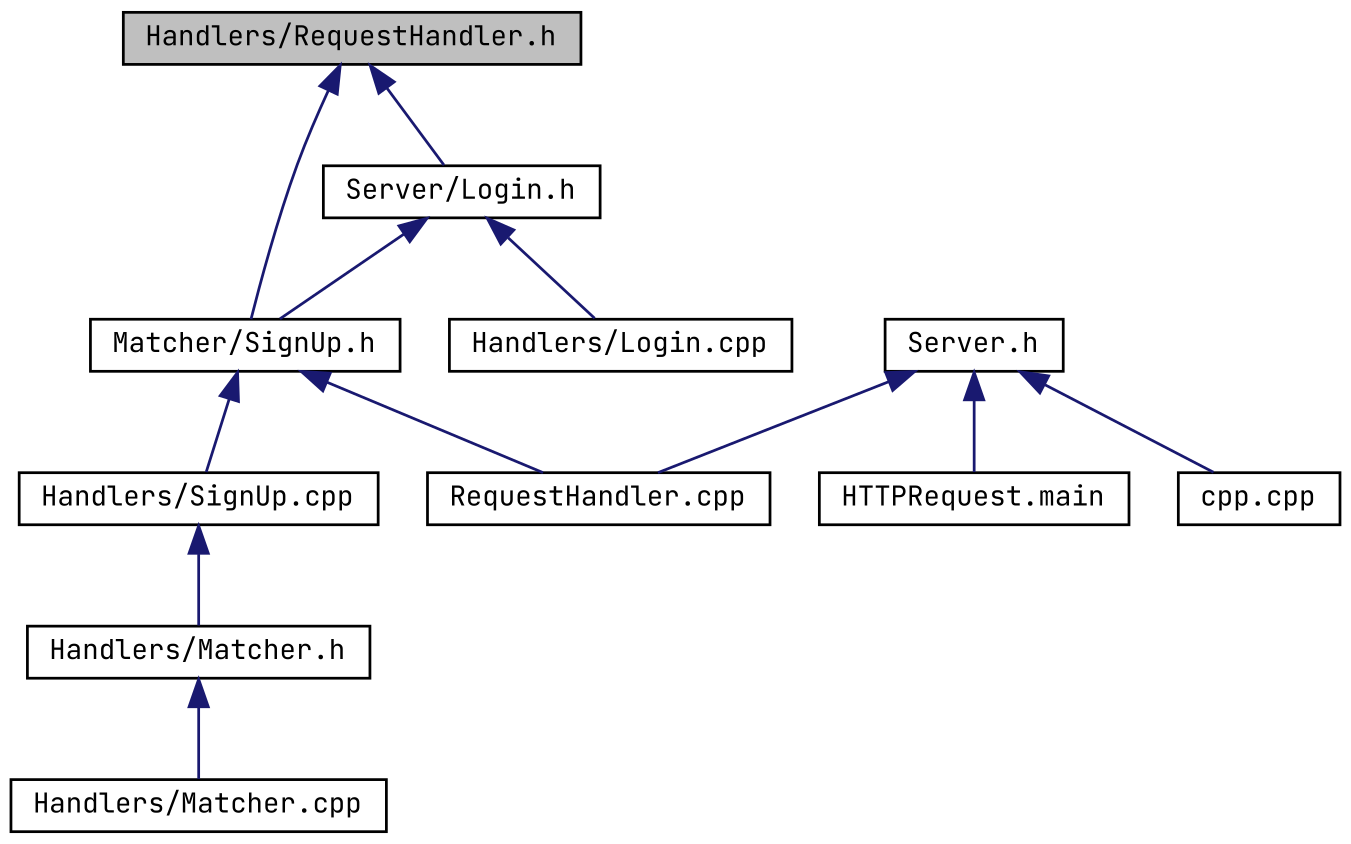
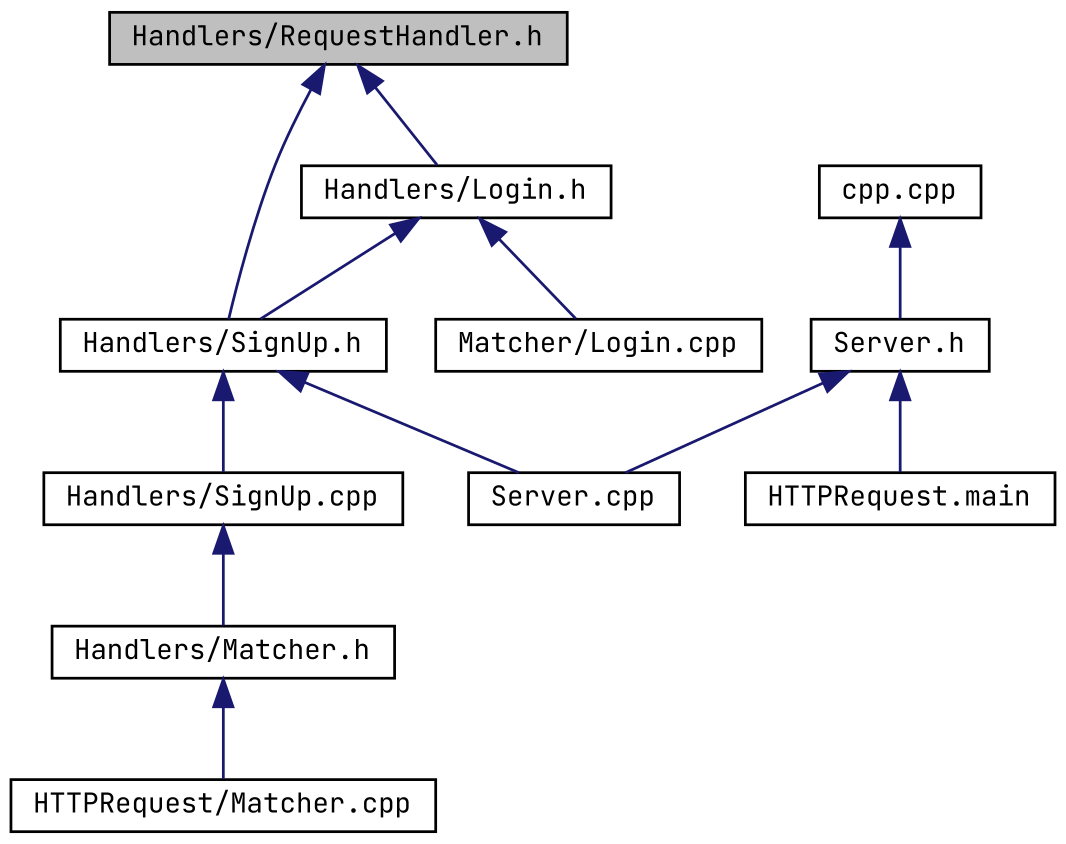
node "Server/Login.h": label "Server/Login.h" -> "Handlers/Login.h"
node "Matcher/SignUp.h": label "Matcher/SignUp.h" -> "Handlers/SignUp.h"
node "Handlers/Login.cpp": label "Handlers/Login.cpp" -> "Matcher/Login.cpp"
edge "cpp.cpp" -> "Server.h": reversed
node "RequestHandler.cpp": label "RequestHandler.cpp" -> "Server.cpp"
node "Handlers/Matcher.cpp": label "Handlers/Matcher.cpp" -> "HTTPRequest/Matcher.cpp"
